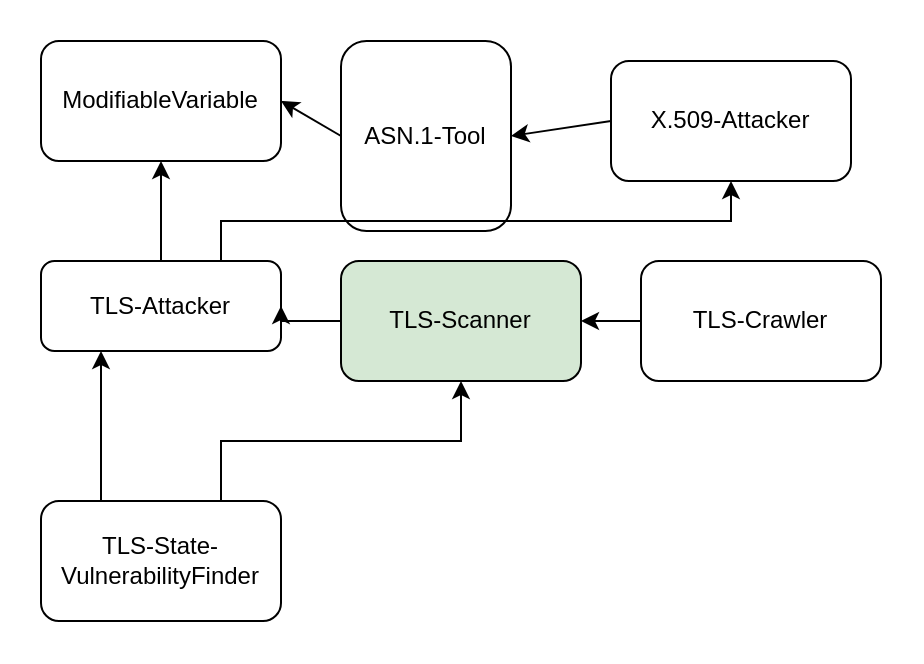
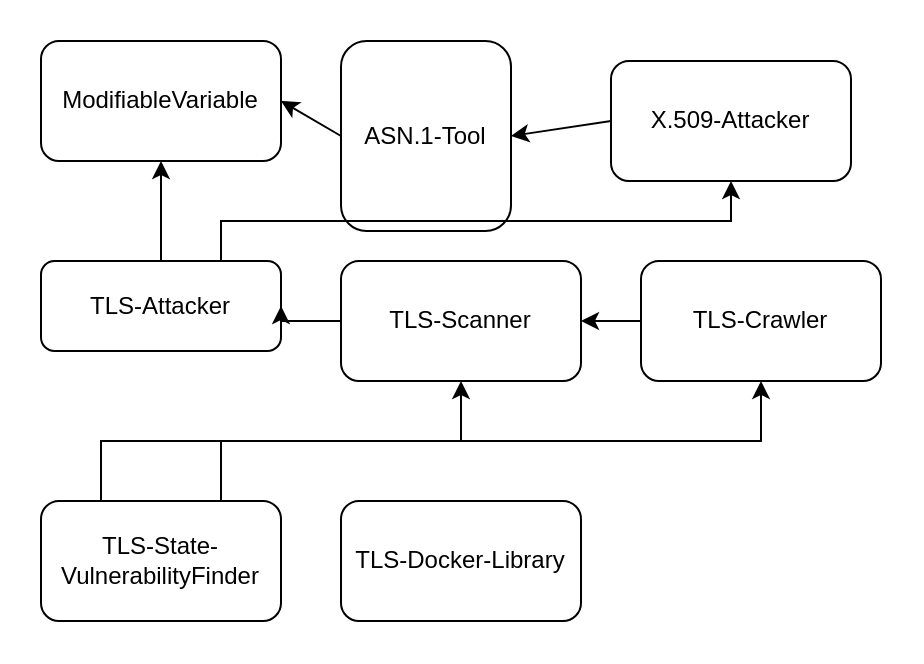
node "TLS-Scanner": fillcolor #d5e8d4 -> #ffffff
edge "TLS-State-VulnerabilityFinder" -> "TLS-Attacker": now "TLS-State-VulnerabilityFinder" -> "TLS-Crawler"
node "TLS-Docker-Library": added
